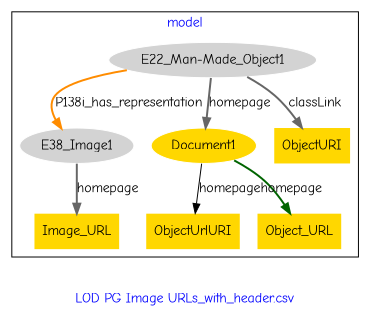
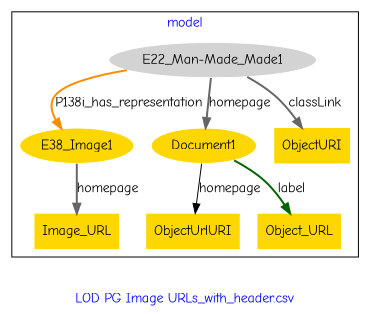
node "E22_Man-Made_Object1": label "E22_Man-Made_Object1" -> "E22_Man-Made_Made1"
node "E38_Image1": fillcolor lightgray -> gold
edge "Document1" -> "Object_URL": label "homepage" -> "label"
